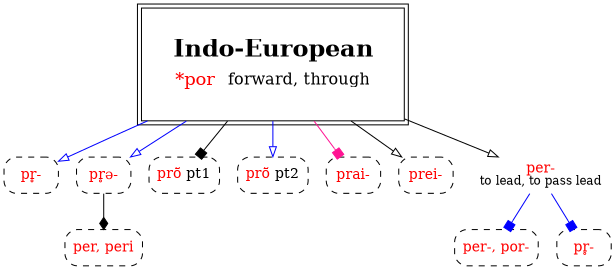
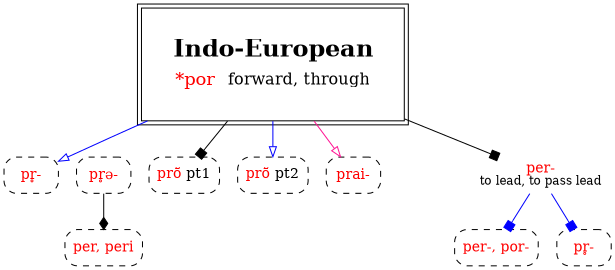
edge "Indo-European" -> "prai-": arrowhead box -> onormal
edge "Indo-European" -> "pr̥ə-": removed
edge "Indo-European" -> "per-": arrowhead onormal -> box
node "prei-": removed
